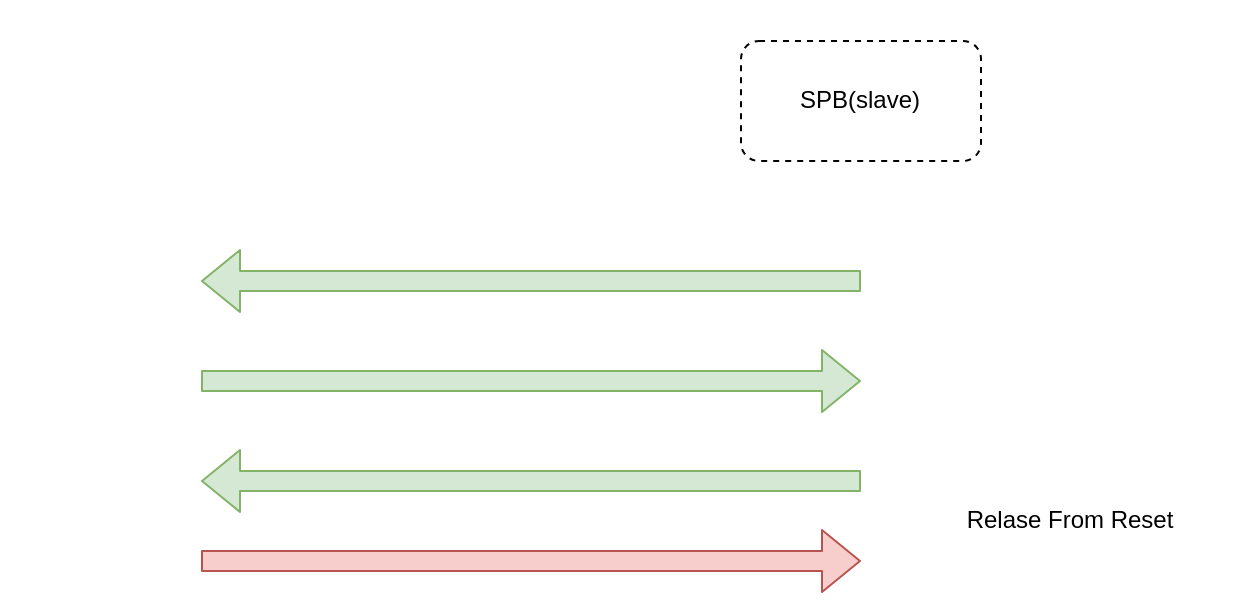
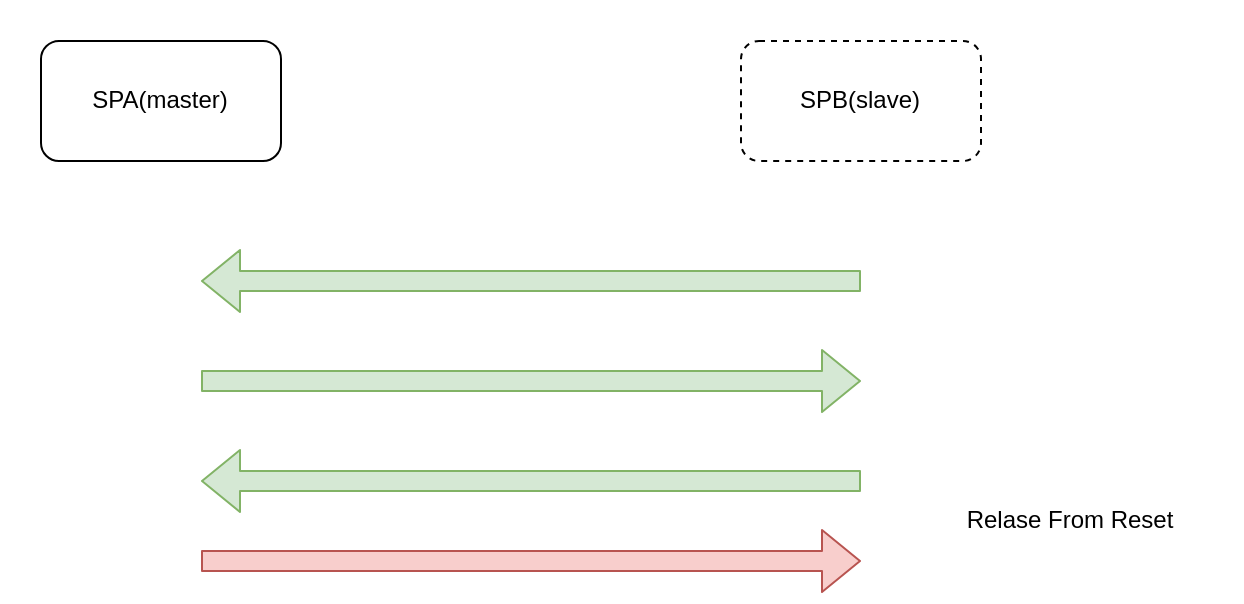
node "SPA(master)": added
